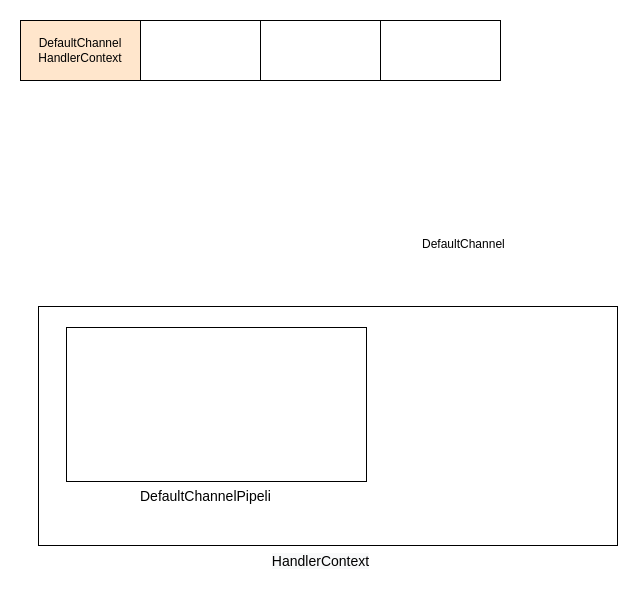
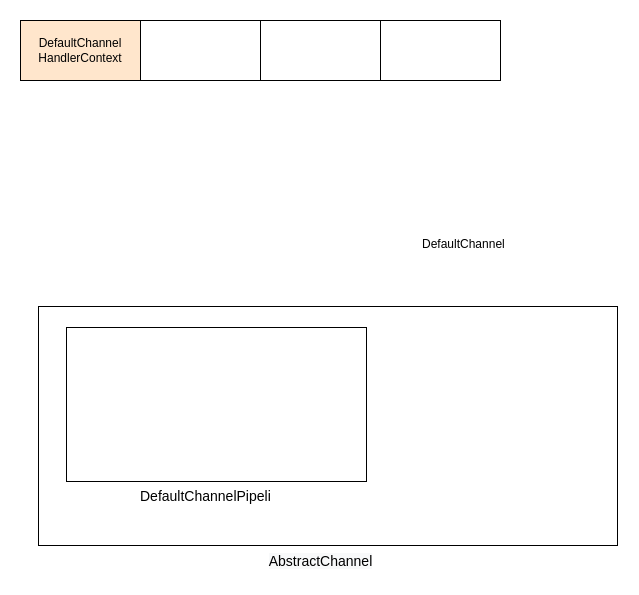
node "HandlerContext": label "HandlerContext" -> "AbstractChannel"
